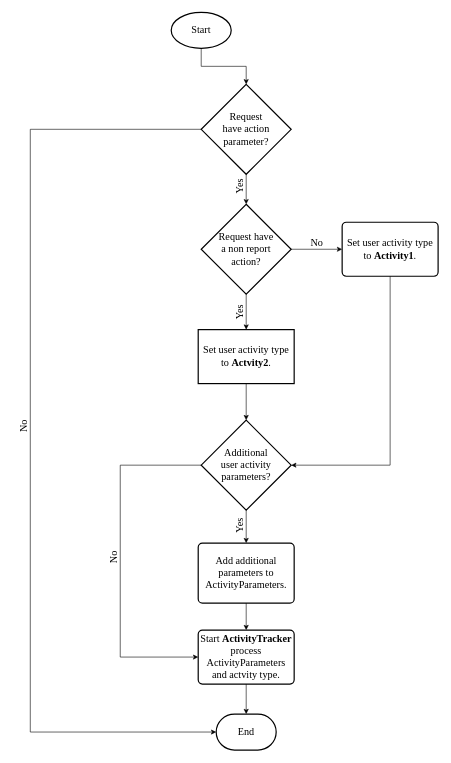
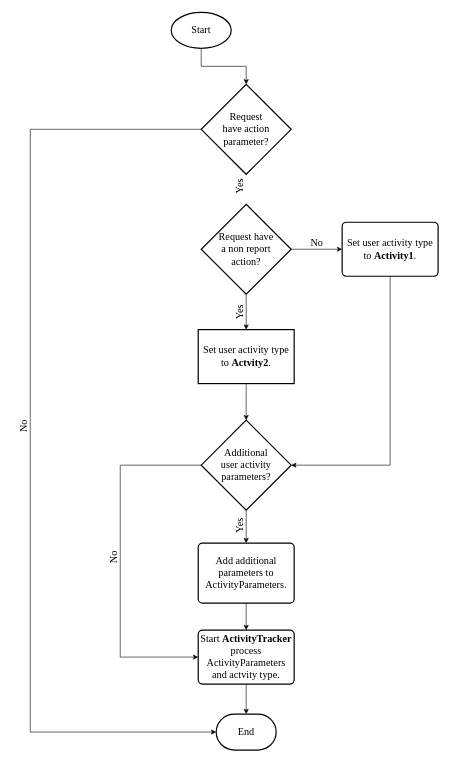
edge "Request have action parameter?" -> "Request have a non report action?": removed
